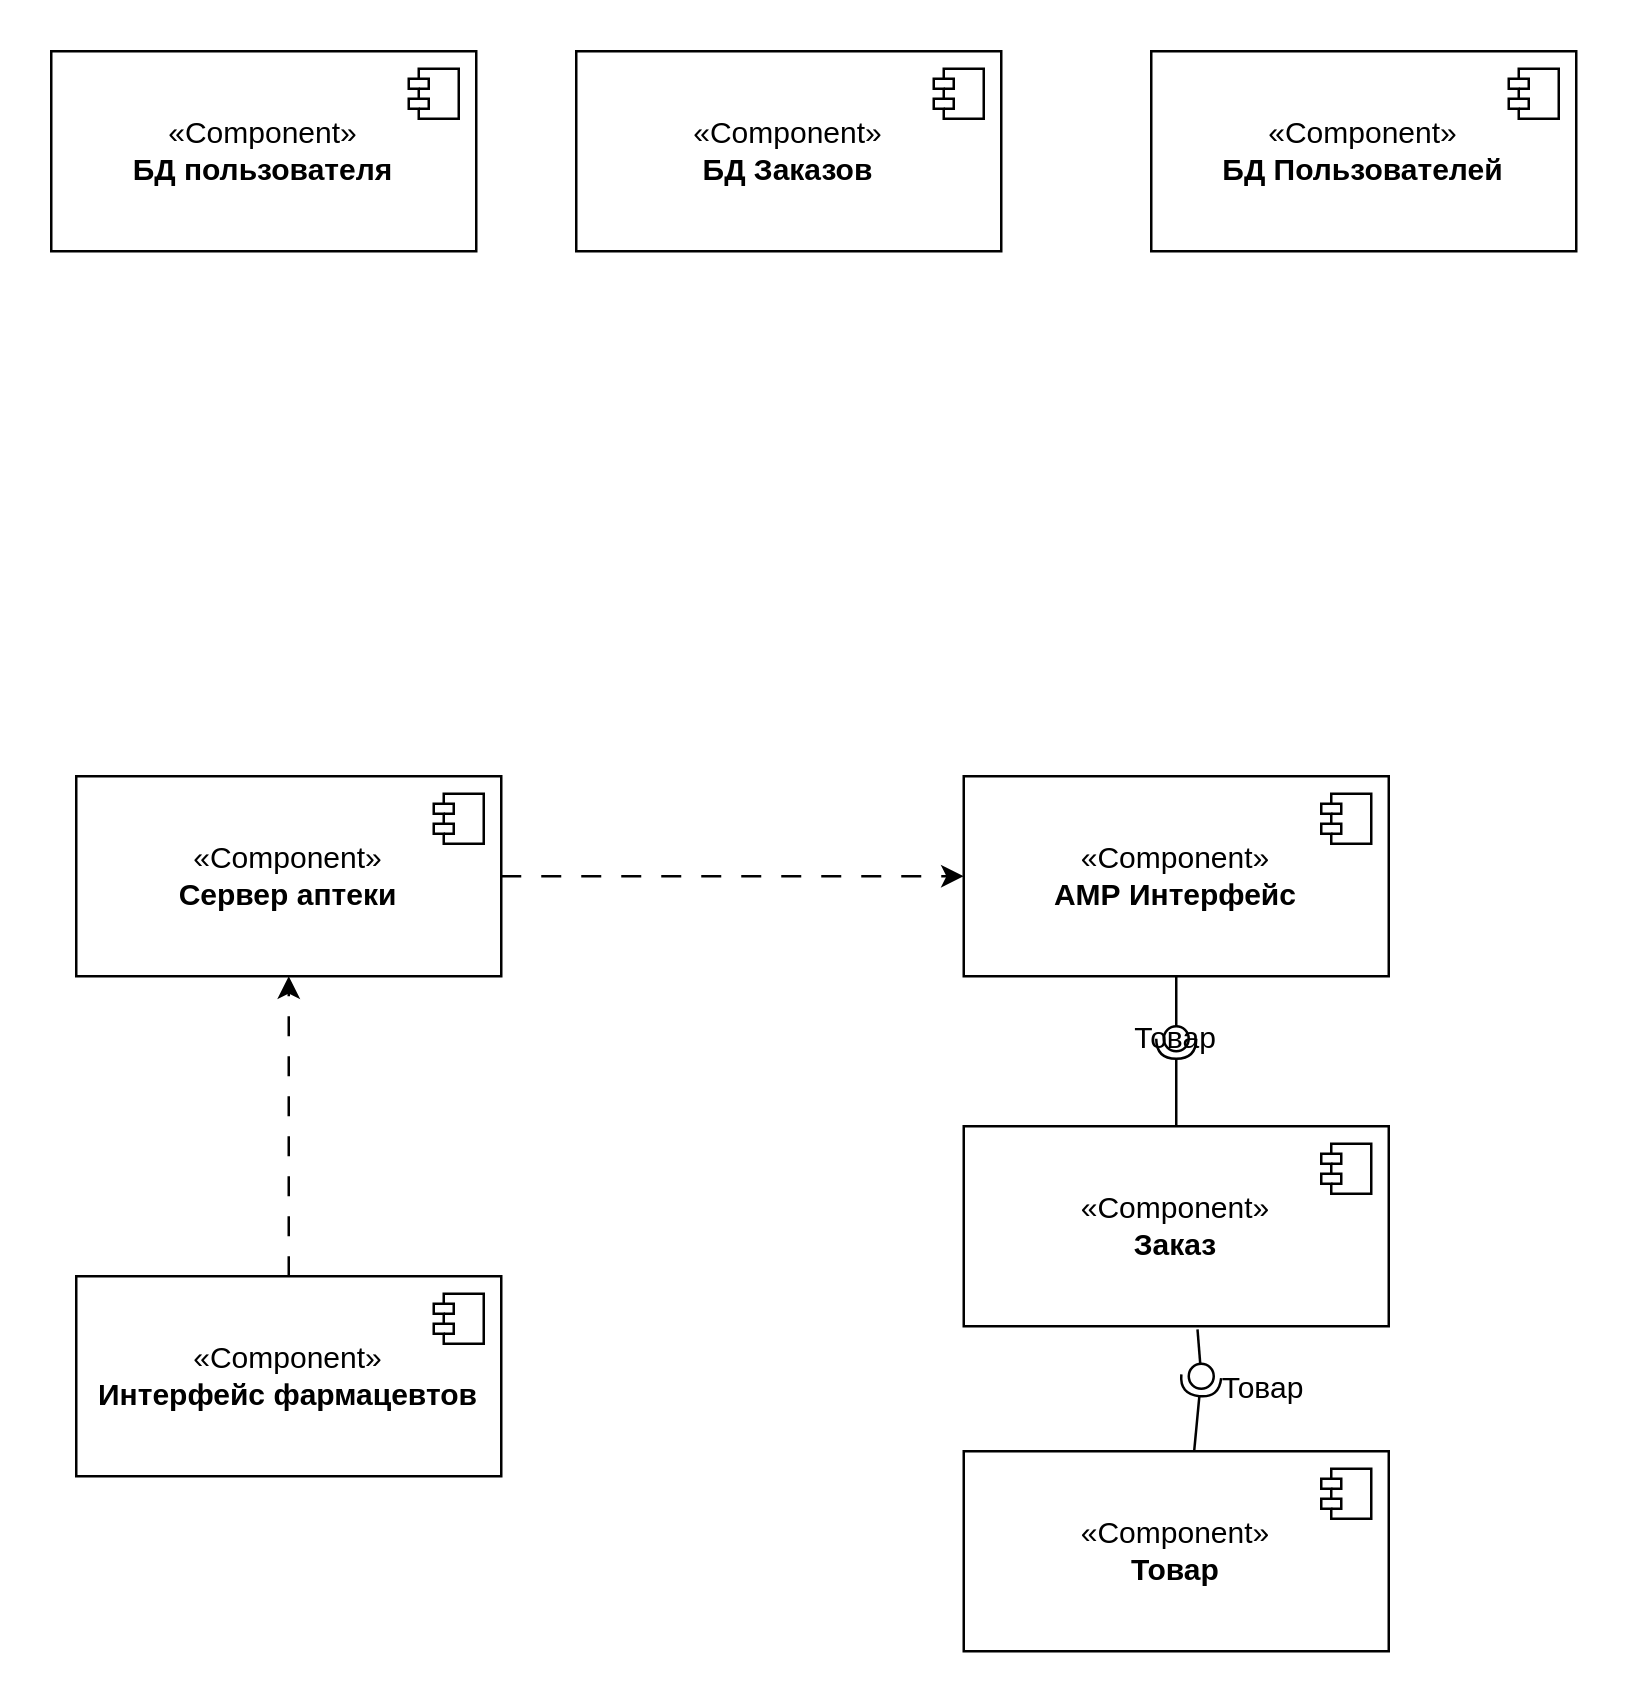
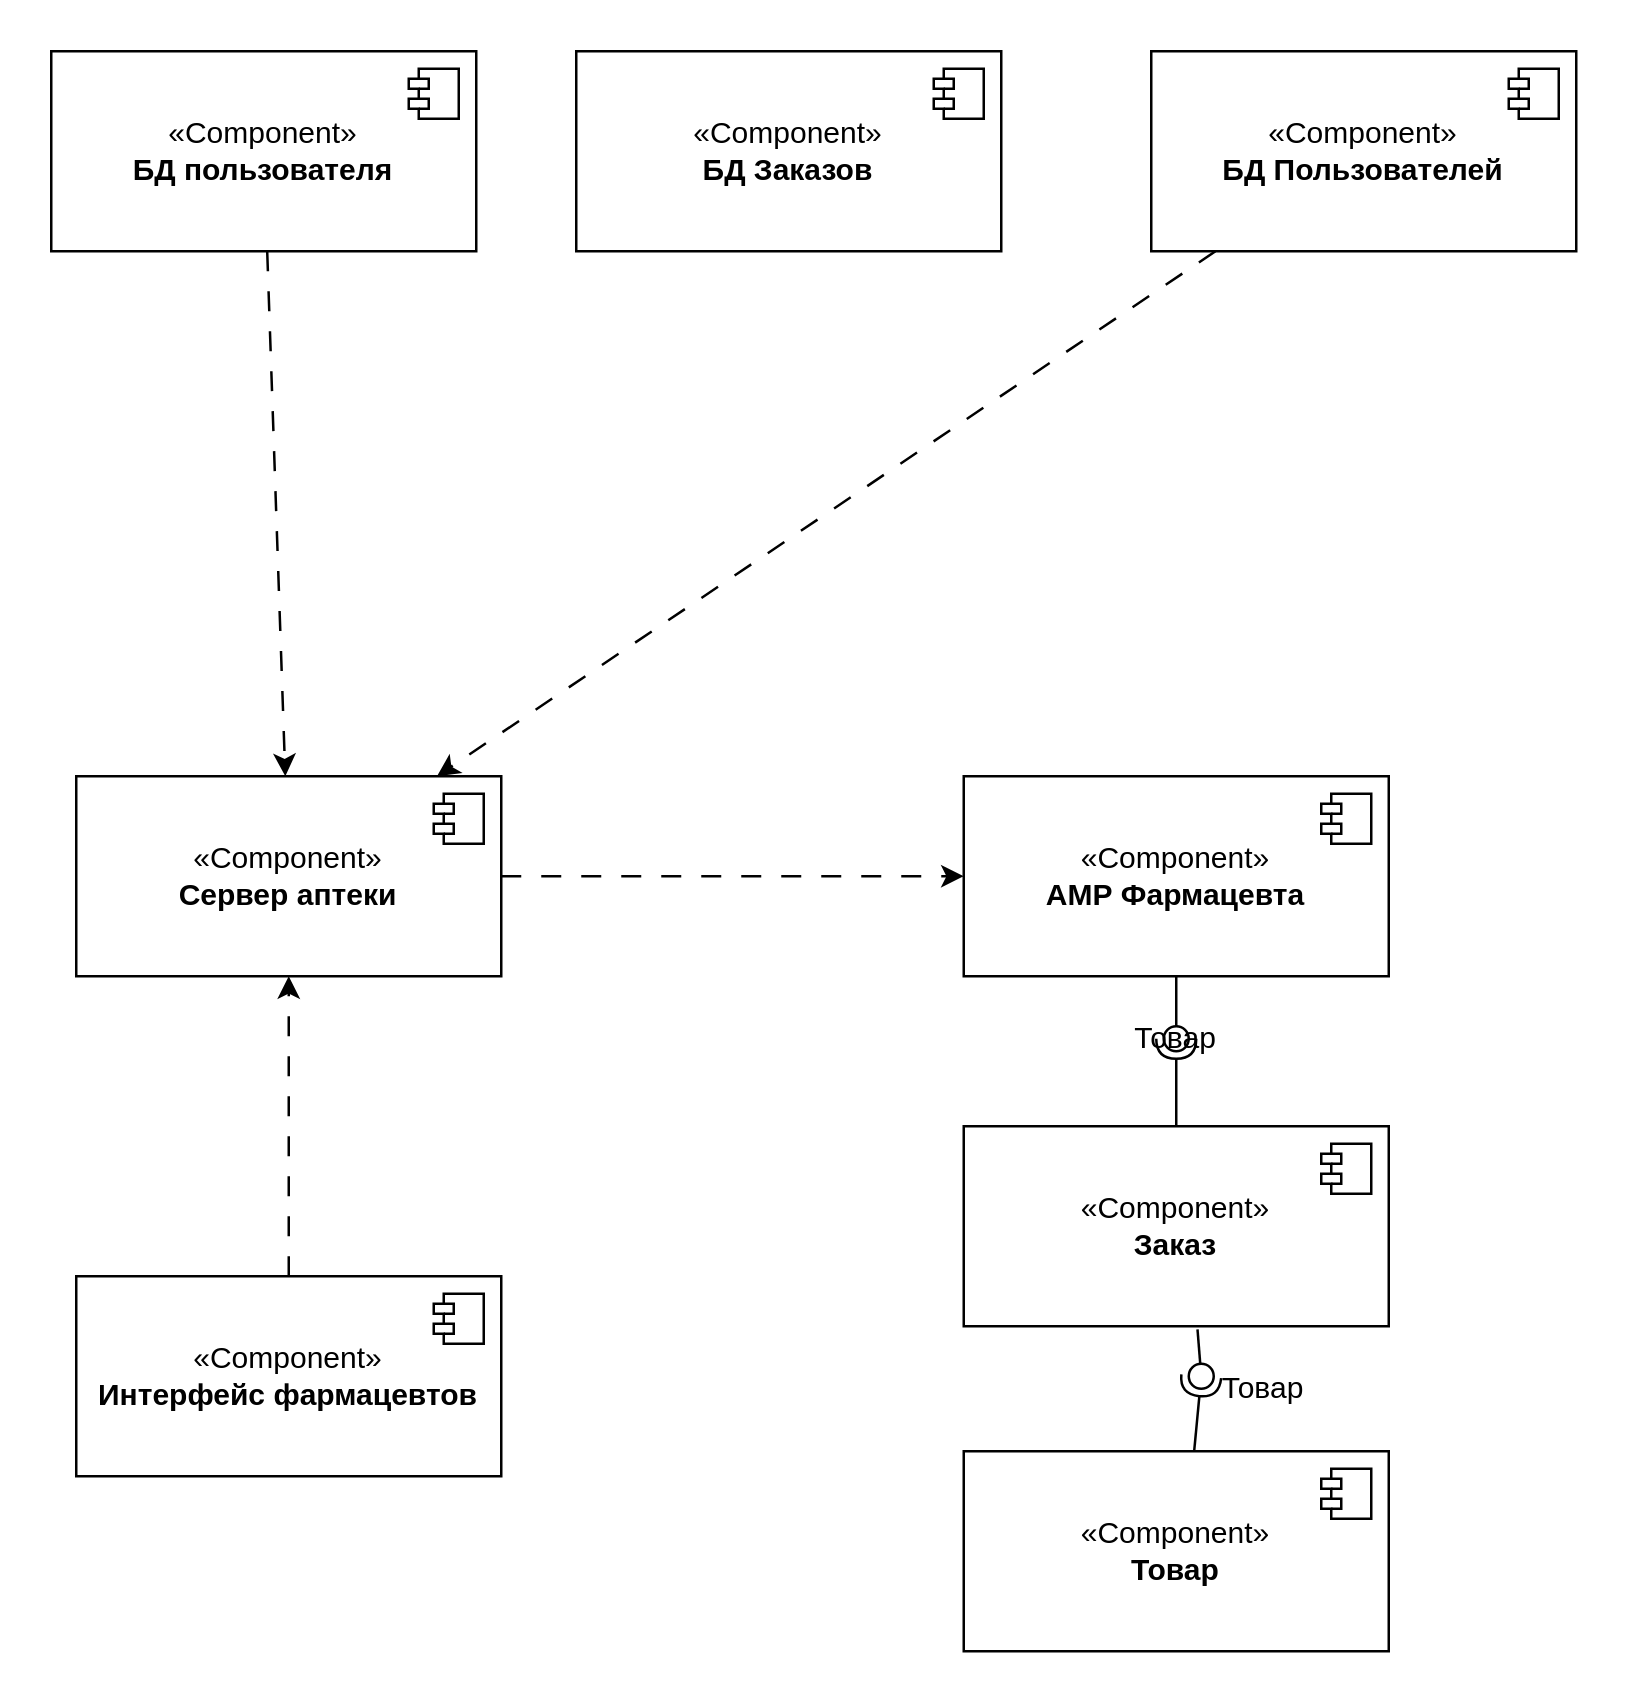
edge "«Component» БД Пользователей" -> "«Component» Сервер аптеки": added
edge "«Component» БД пользователя" -> "«Component» Сервер аптеки": added
node "«Component» АМР Интерфейс": label "«Component» АМР Интерфейс" -> "«Component» АМР Фармацевта"
